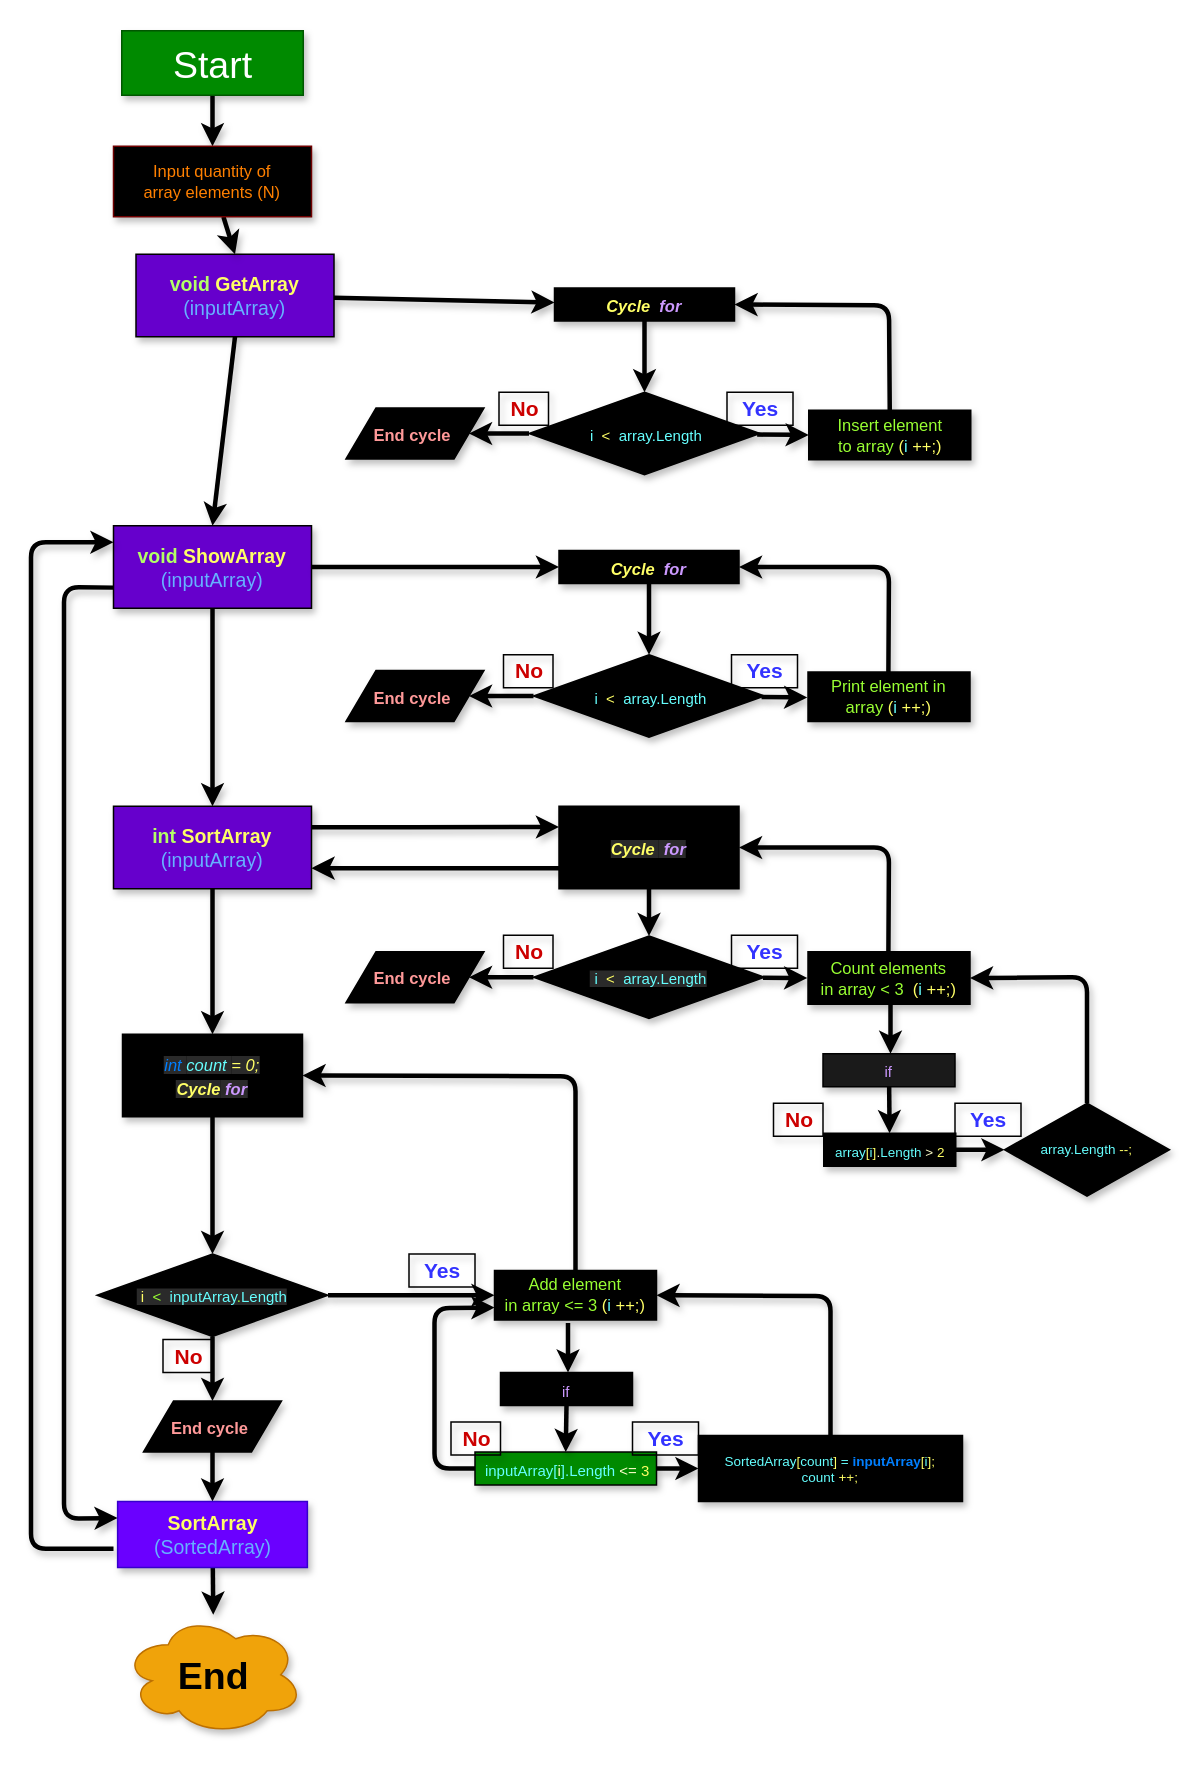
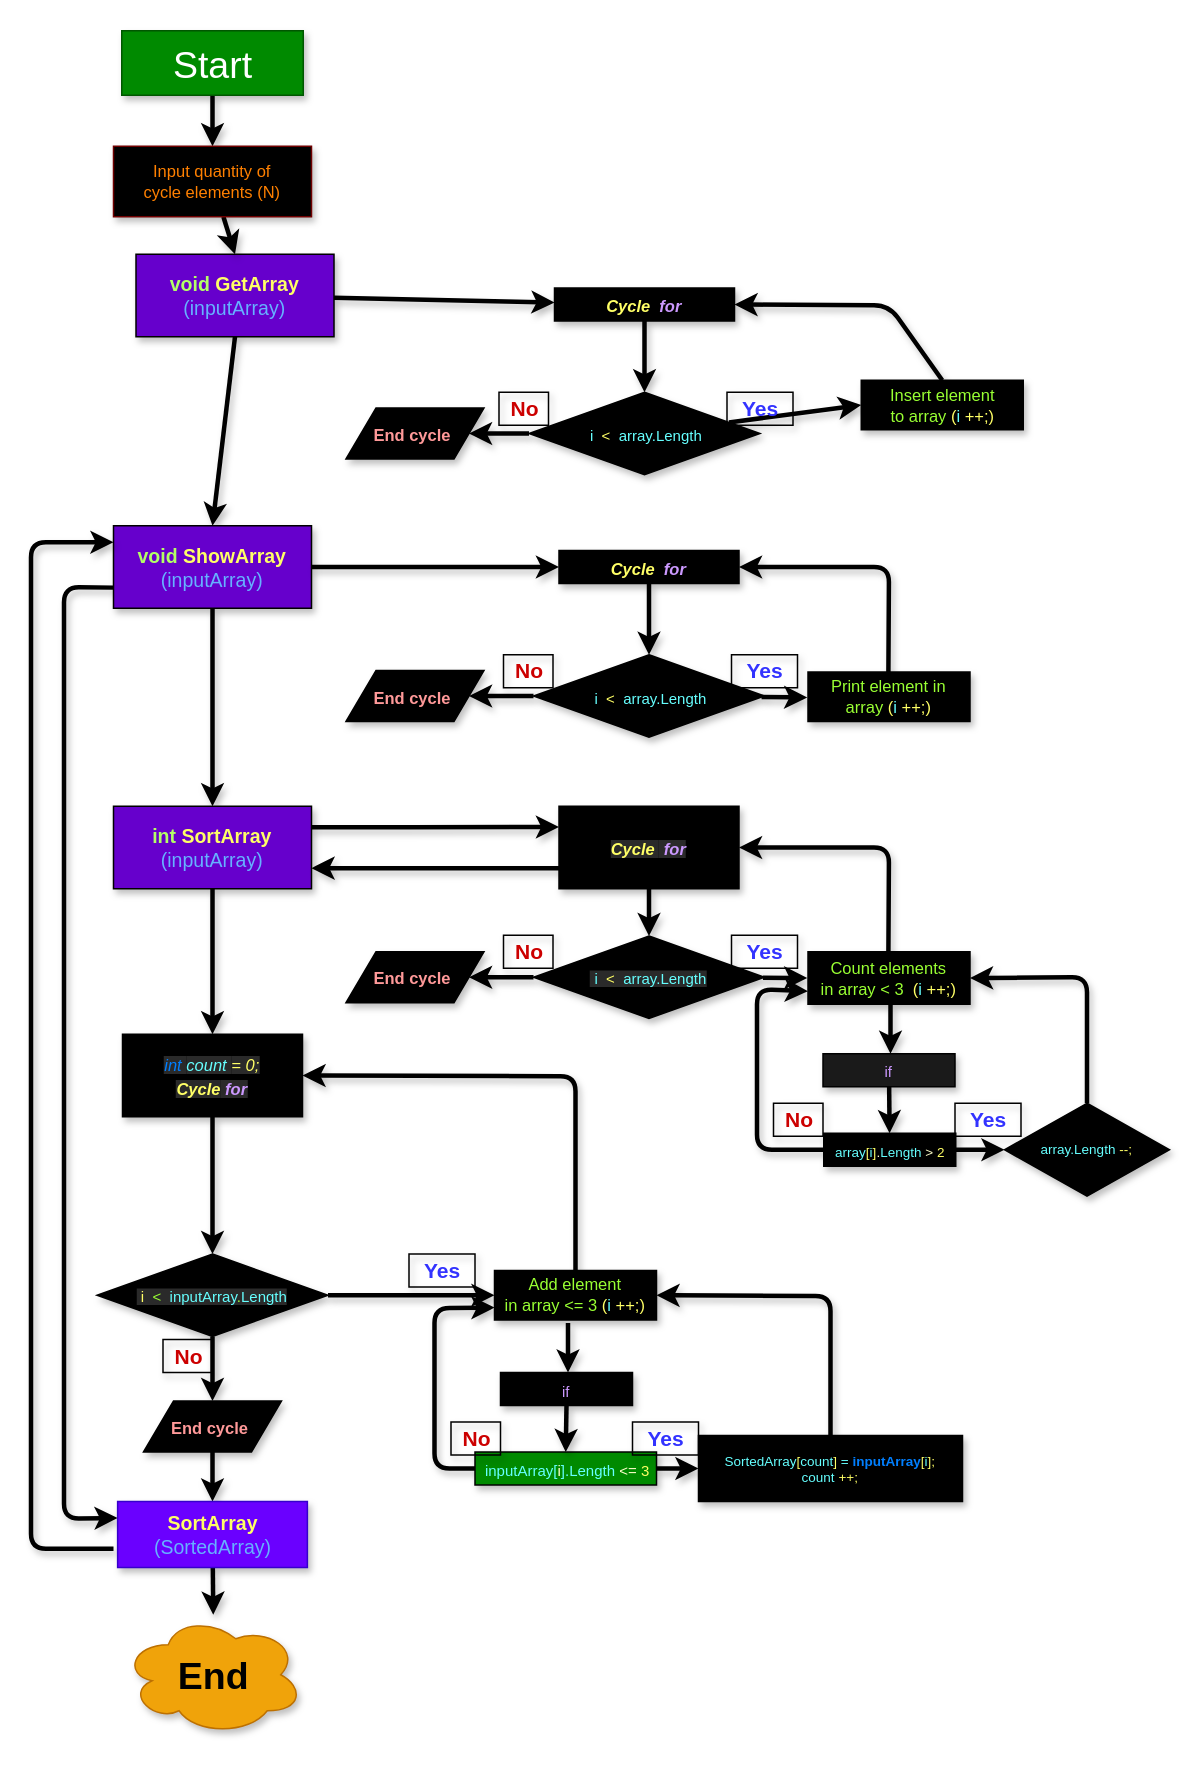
node "Input quantity ofarray elements (N)": label "Input quantity ofarray elements (N)" -> "Input quantity ofcycle elements (N)"
node "Insert element to array (i ++;)": moved (890, 435) -> (942, 405)
edge "array[i].Length > 2" -> "Count elements in array < 3 (i ++;)": added
